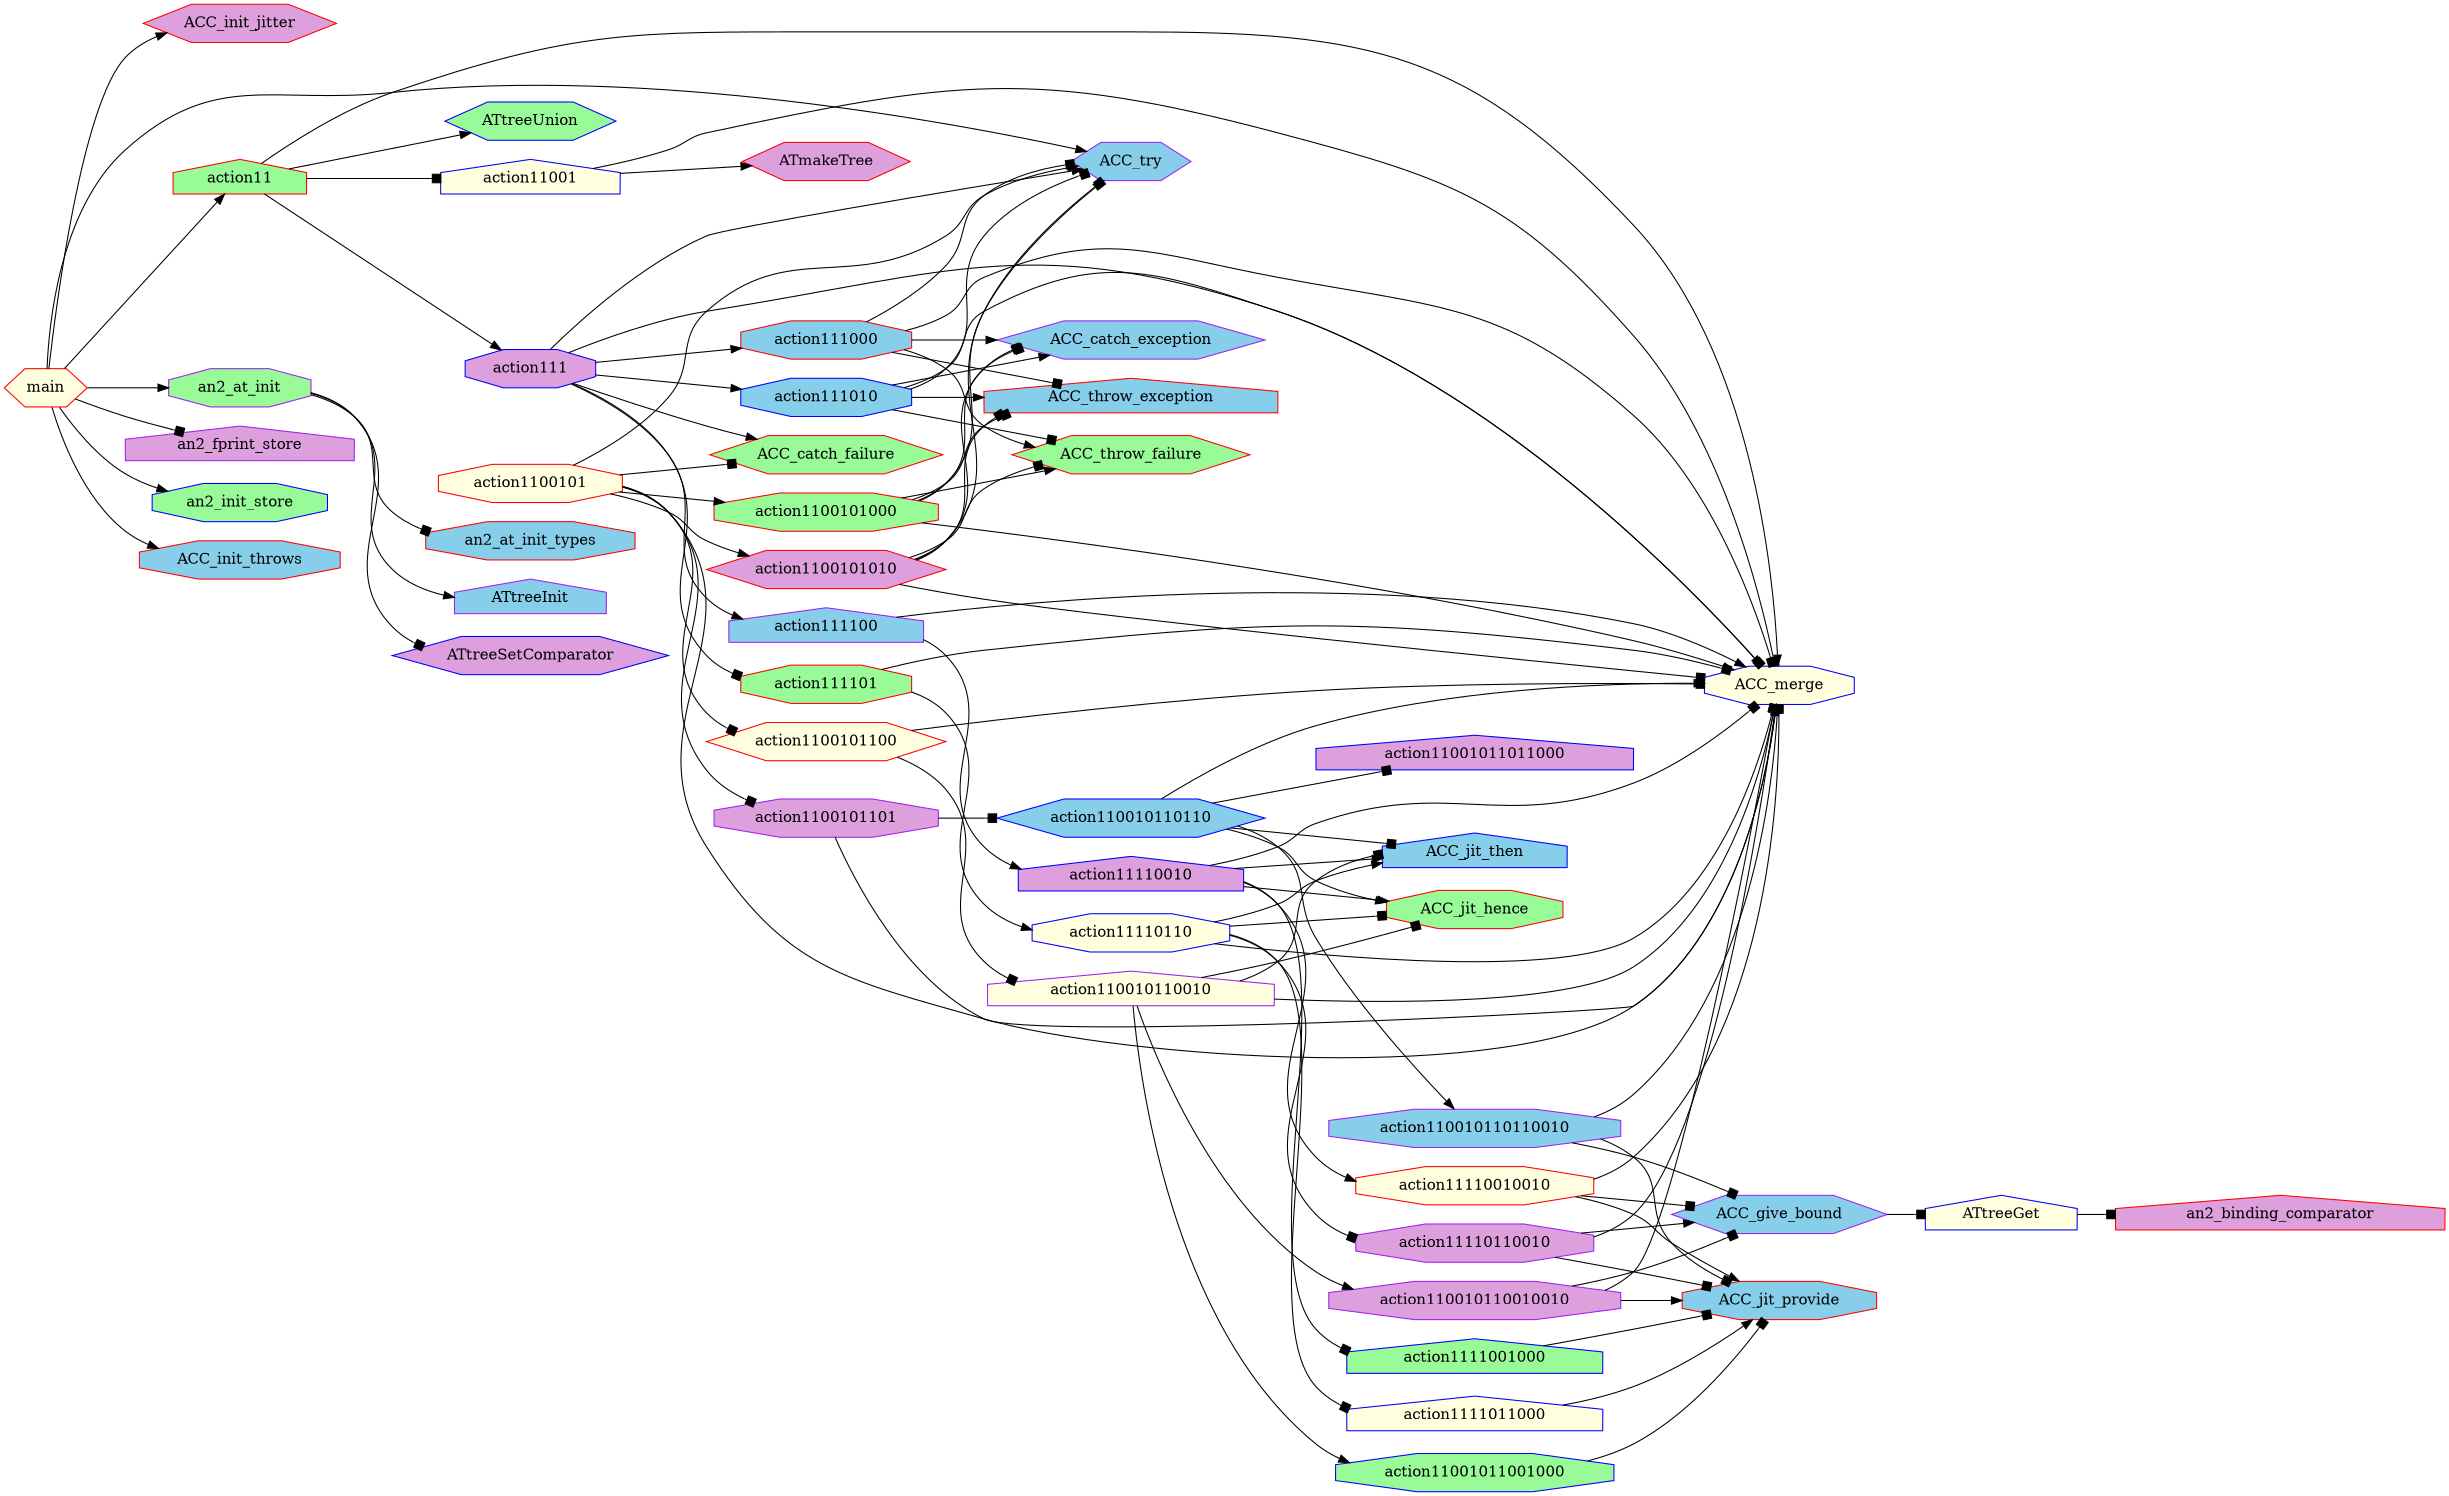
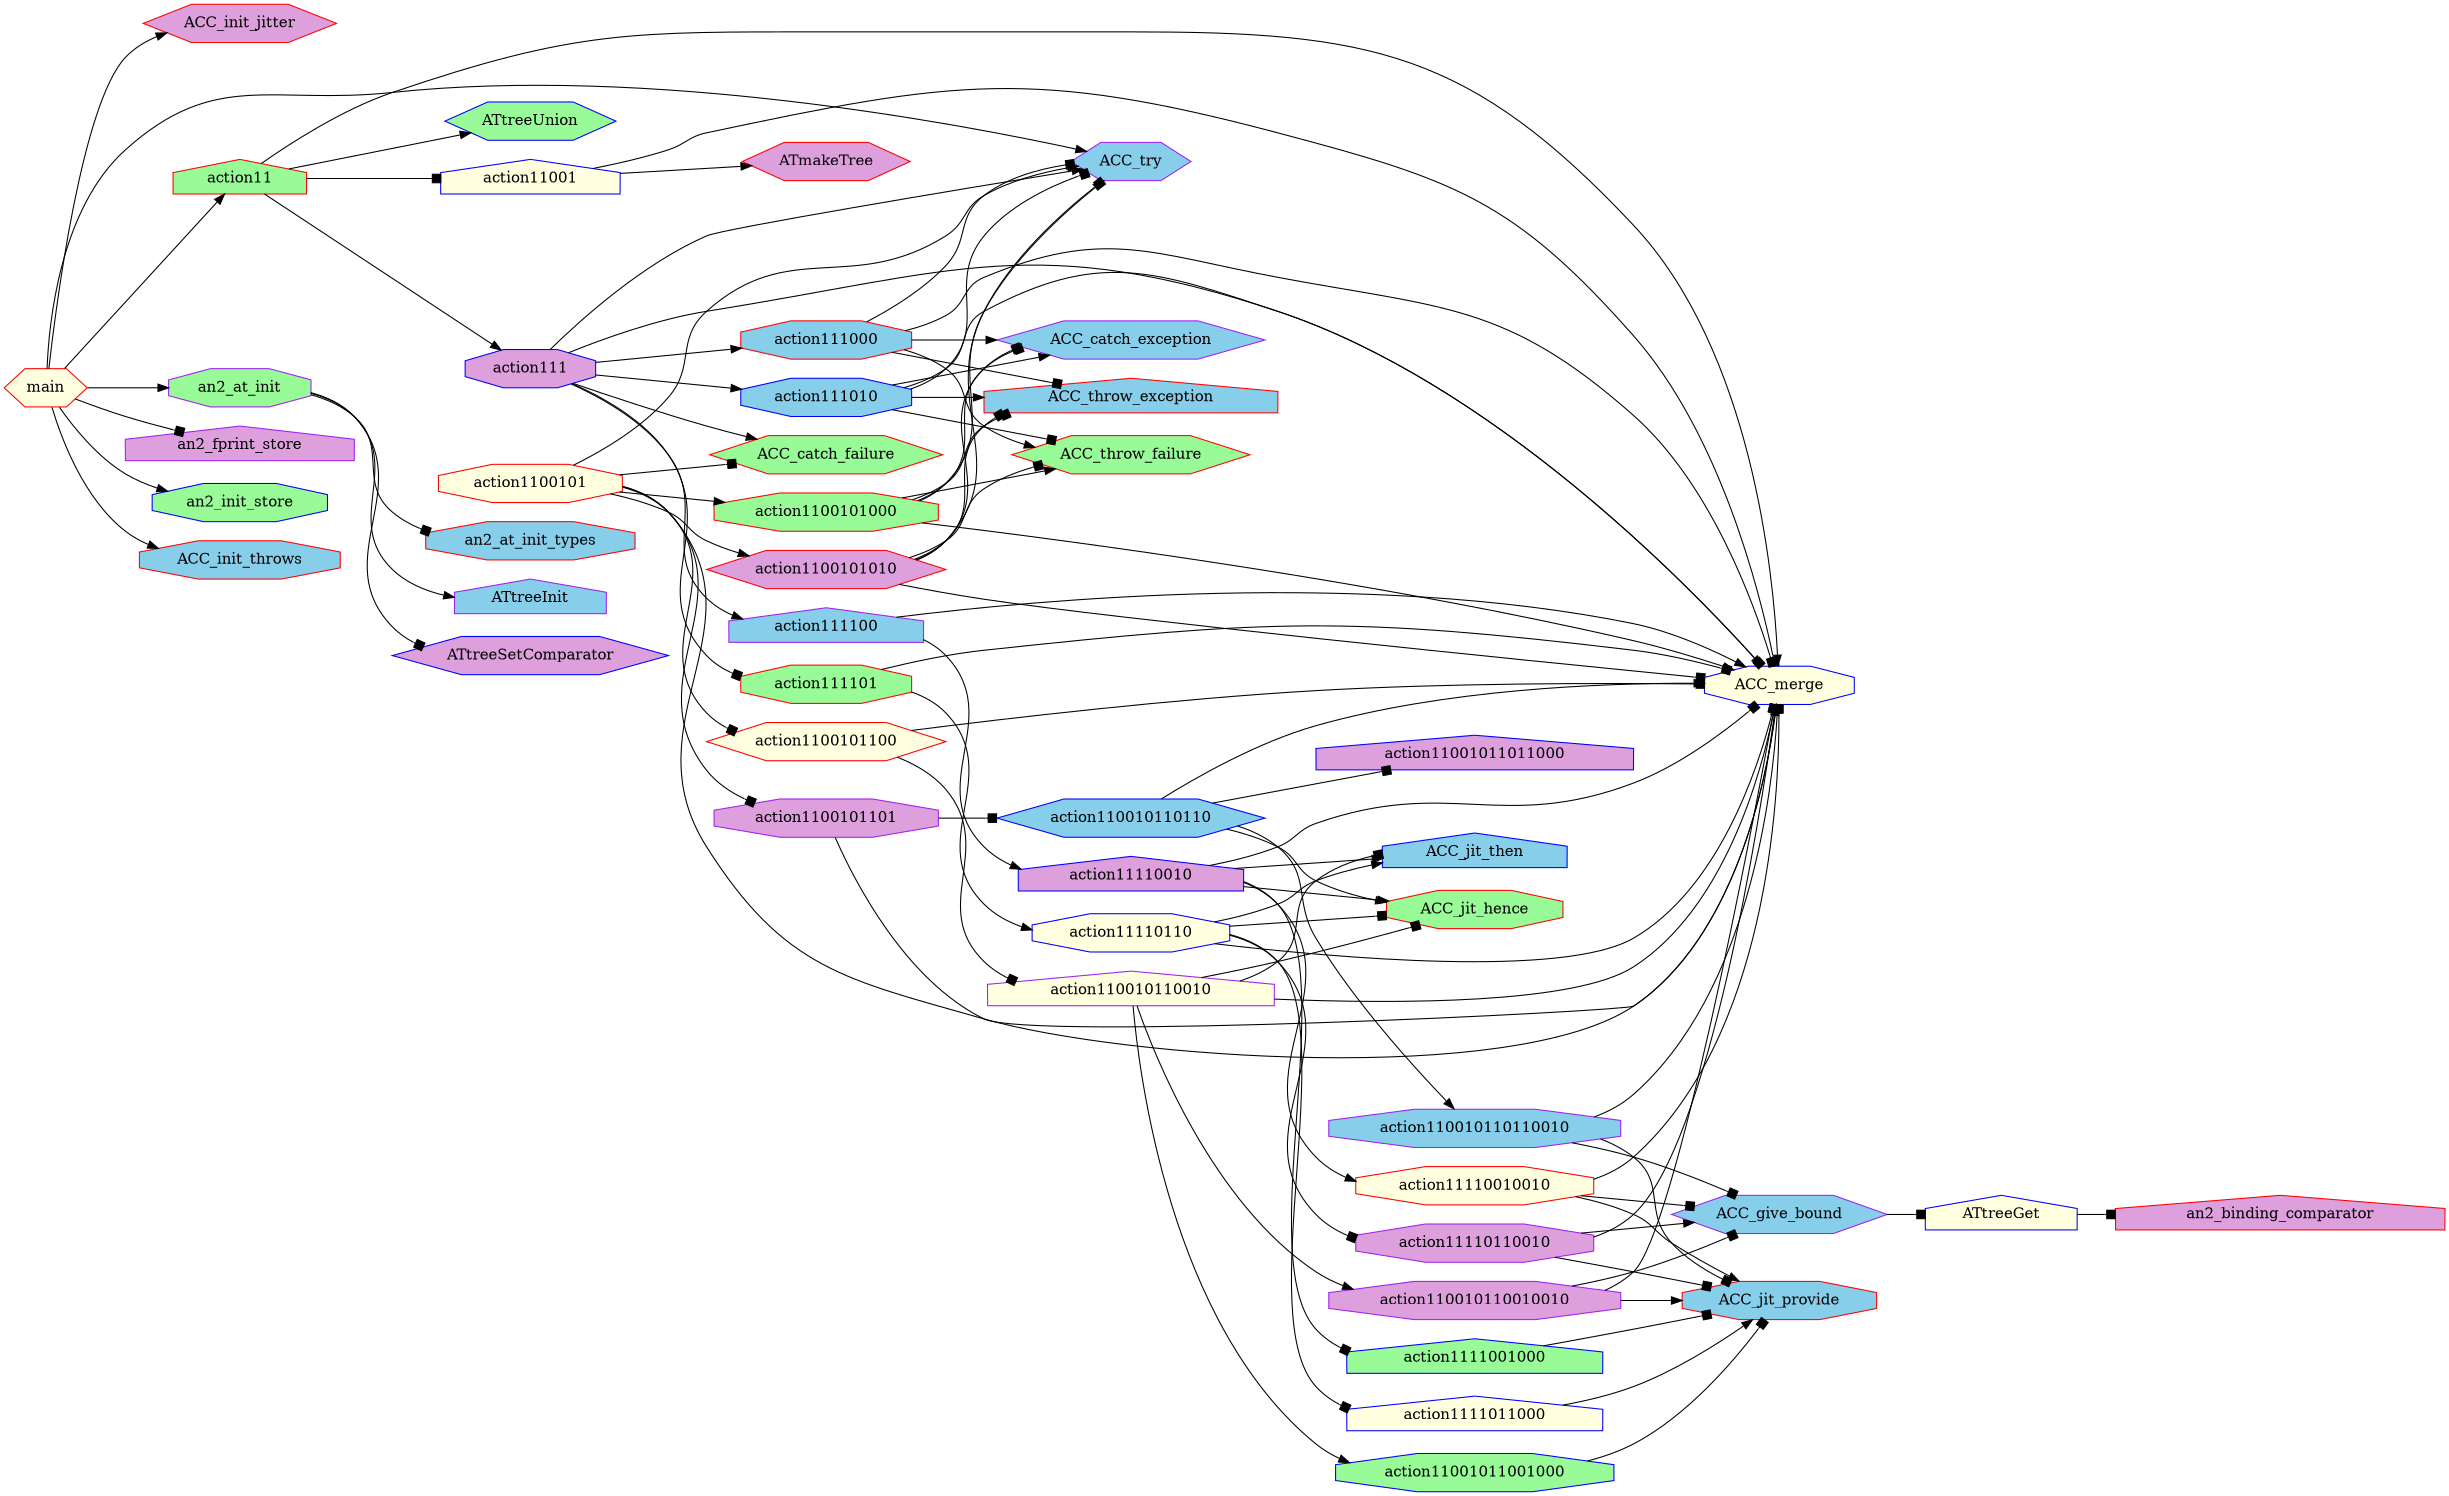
edge "action110010110110" -> "ACC_jit_then": removed
